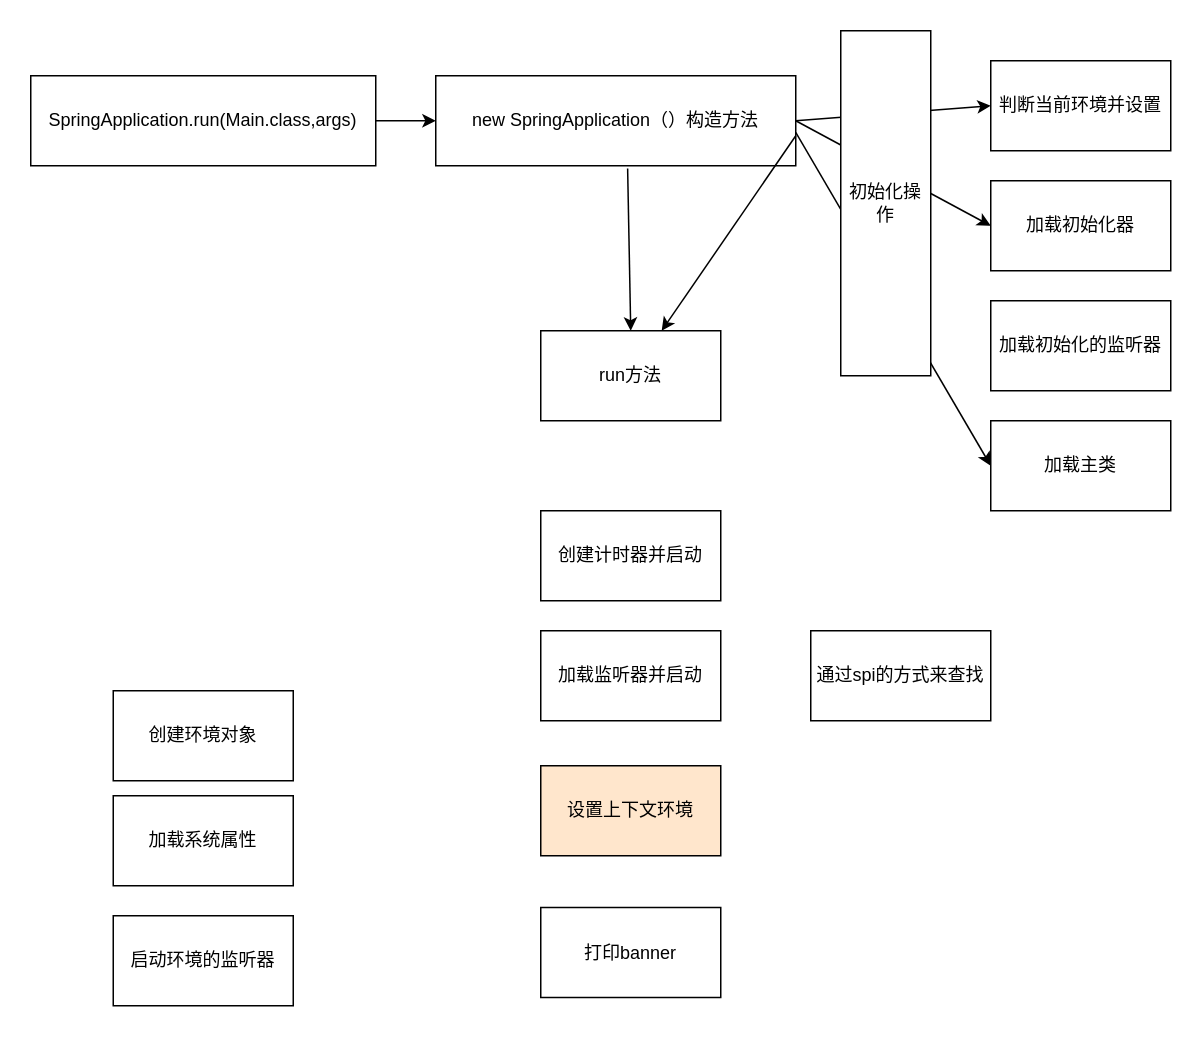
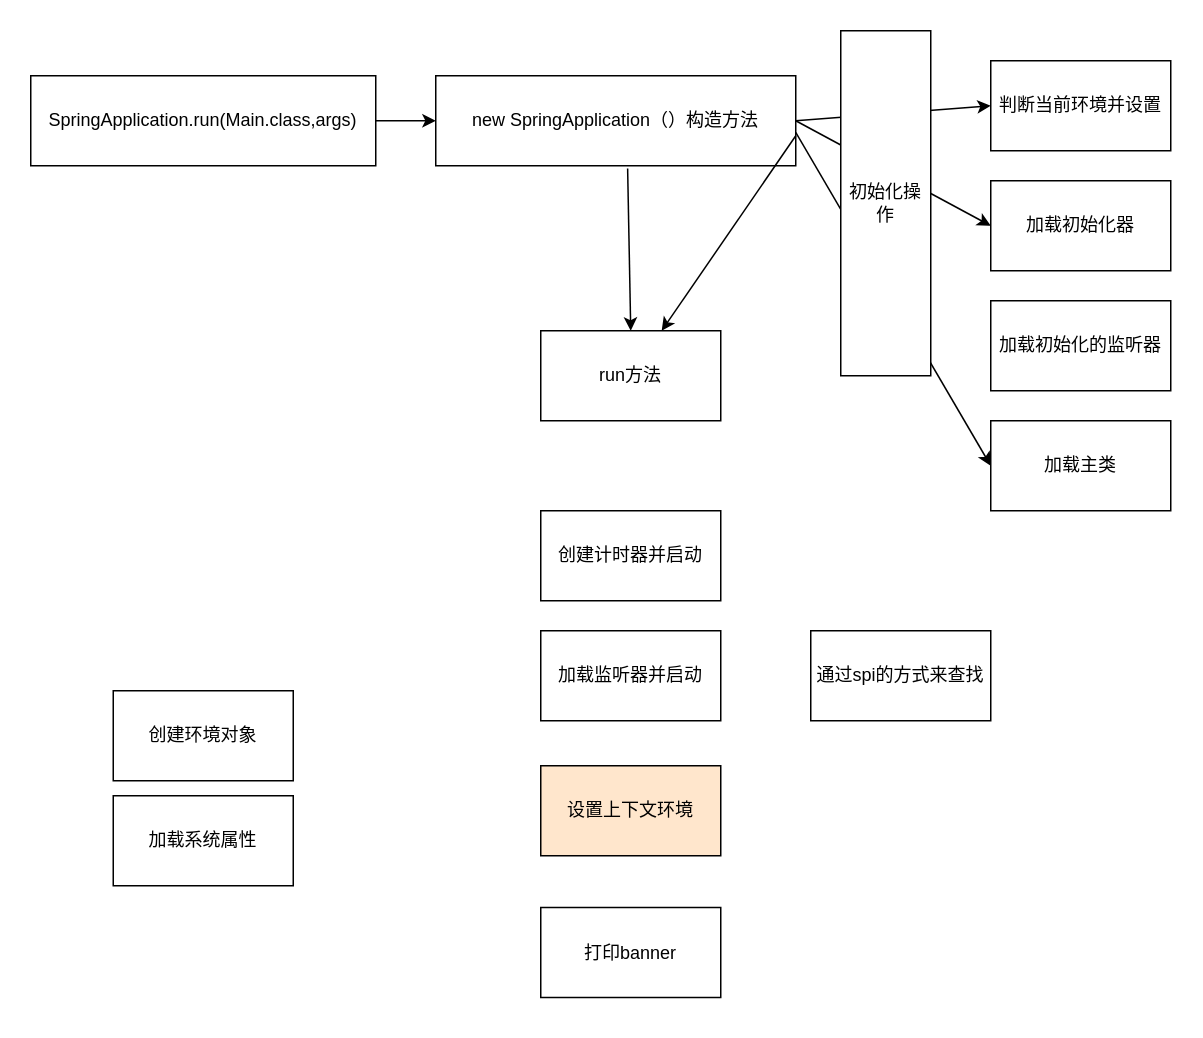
node "启动环境的监听器": removed
